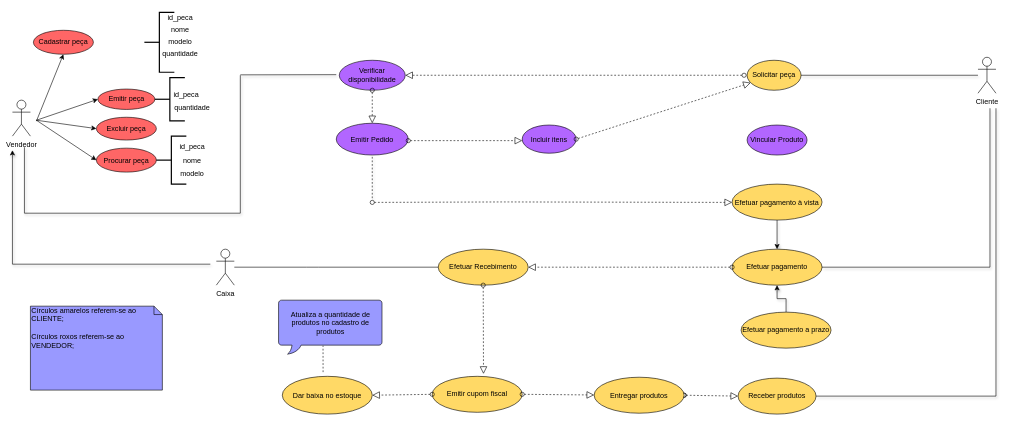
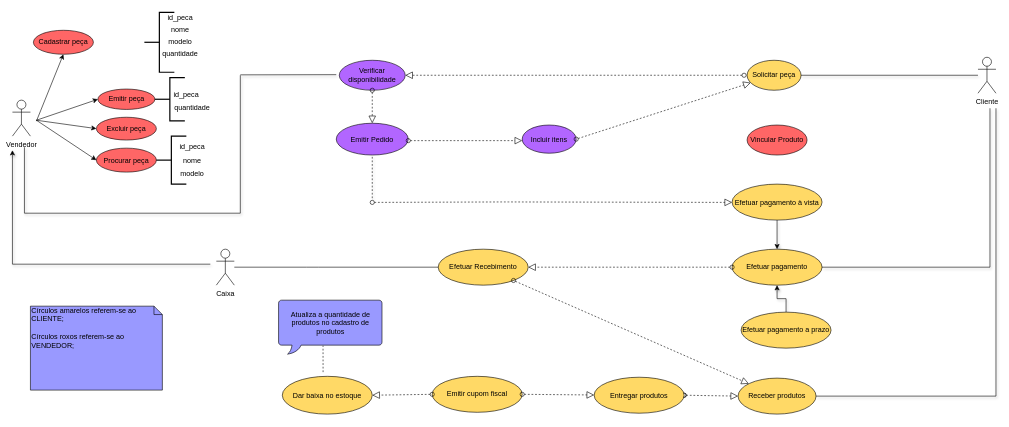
node "Vincular Produto": fillcolor #b266ff -> #ff6666
edge "Efetuar Recebimento" -- "Emitir cupom fiscal": now "Efetuar Recebimento" -- "Receber produtos"
